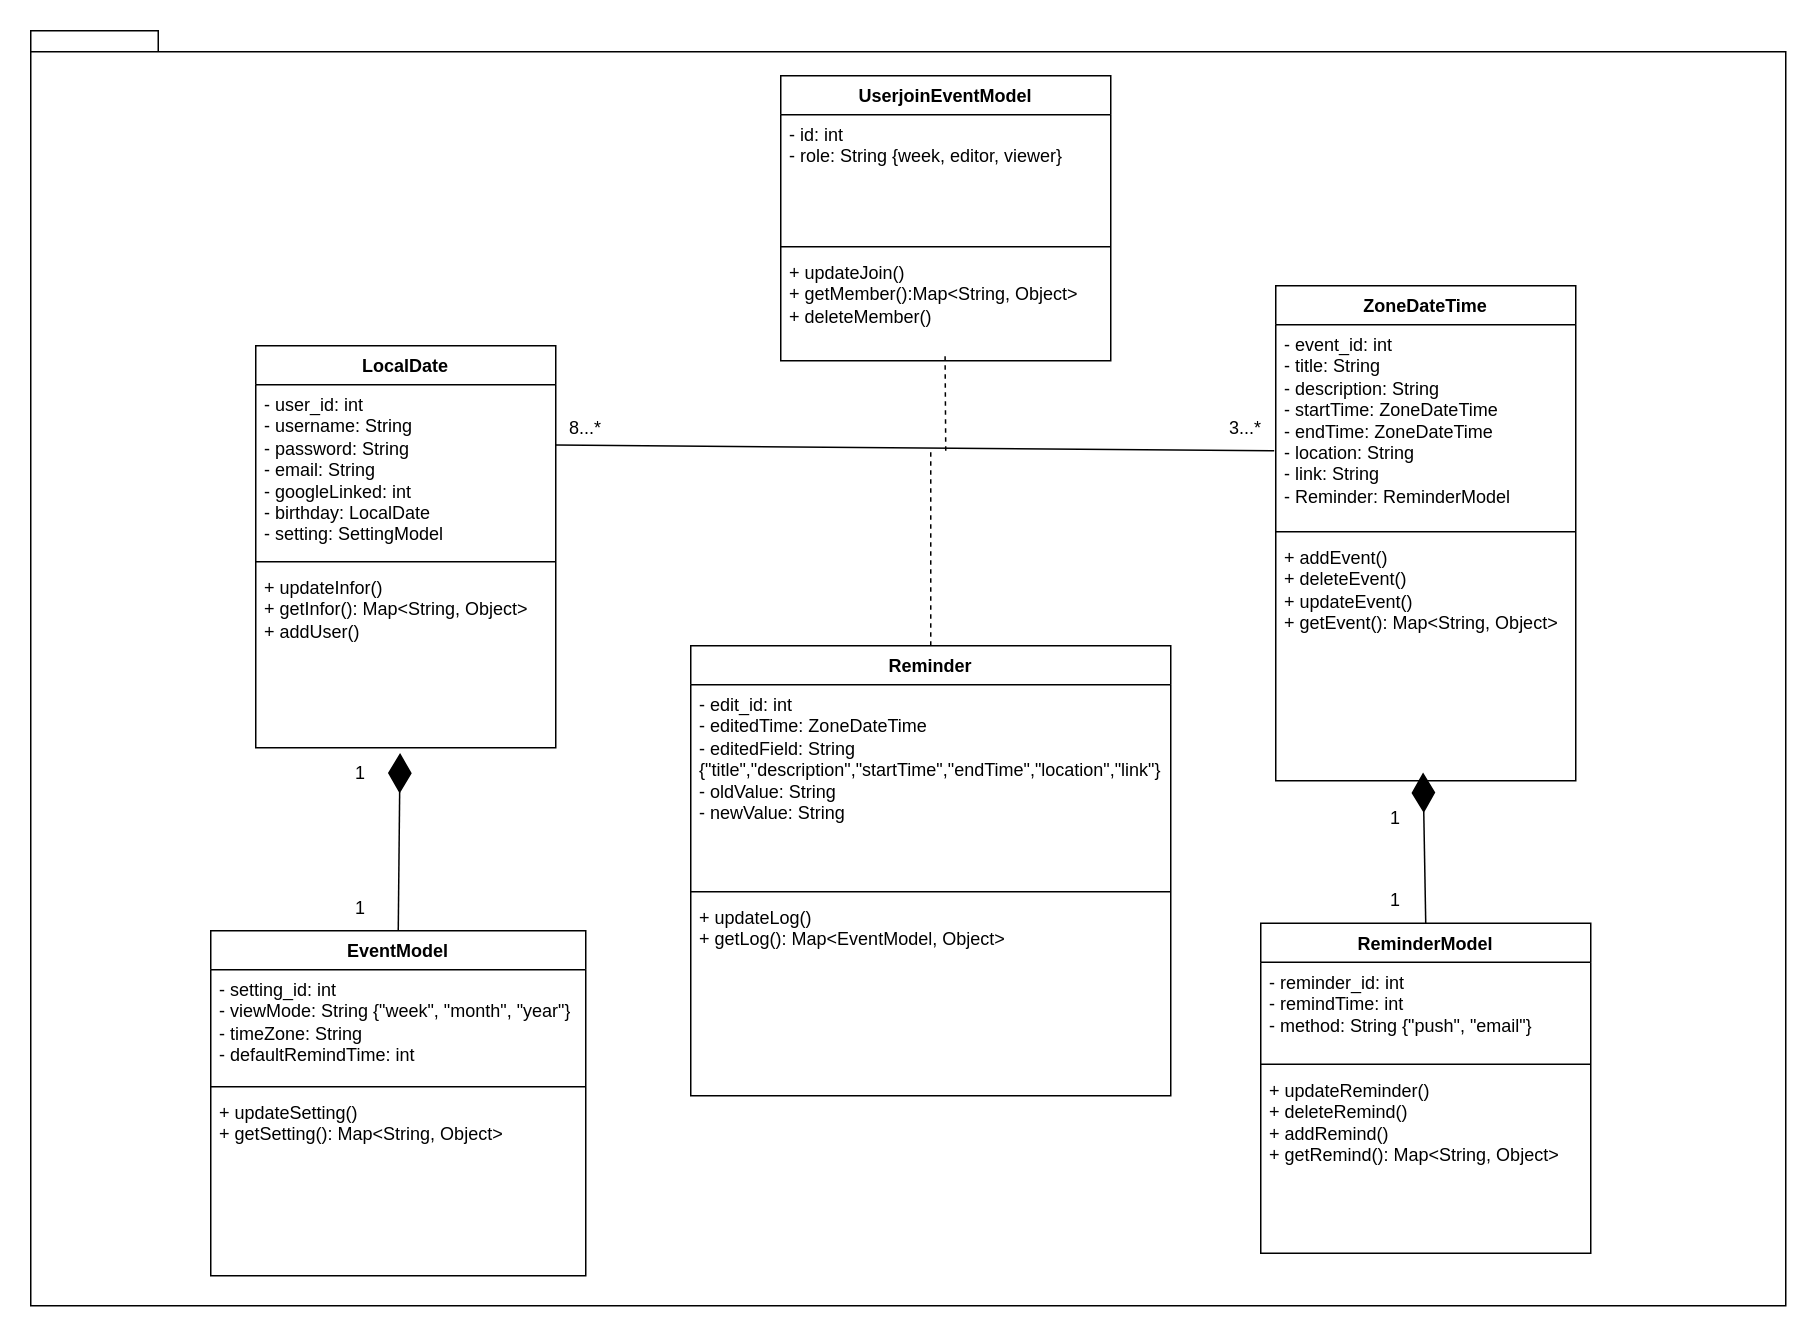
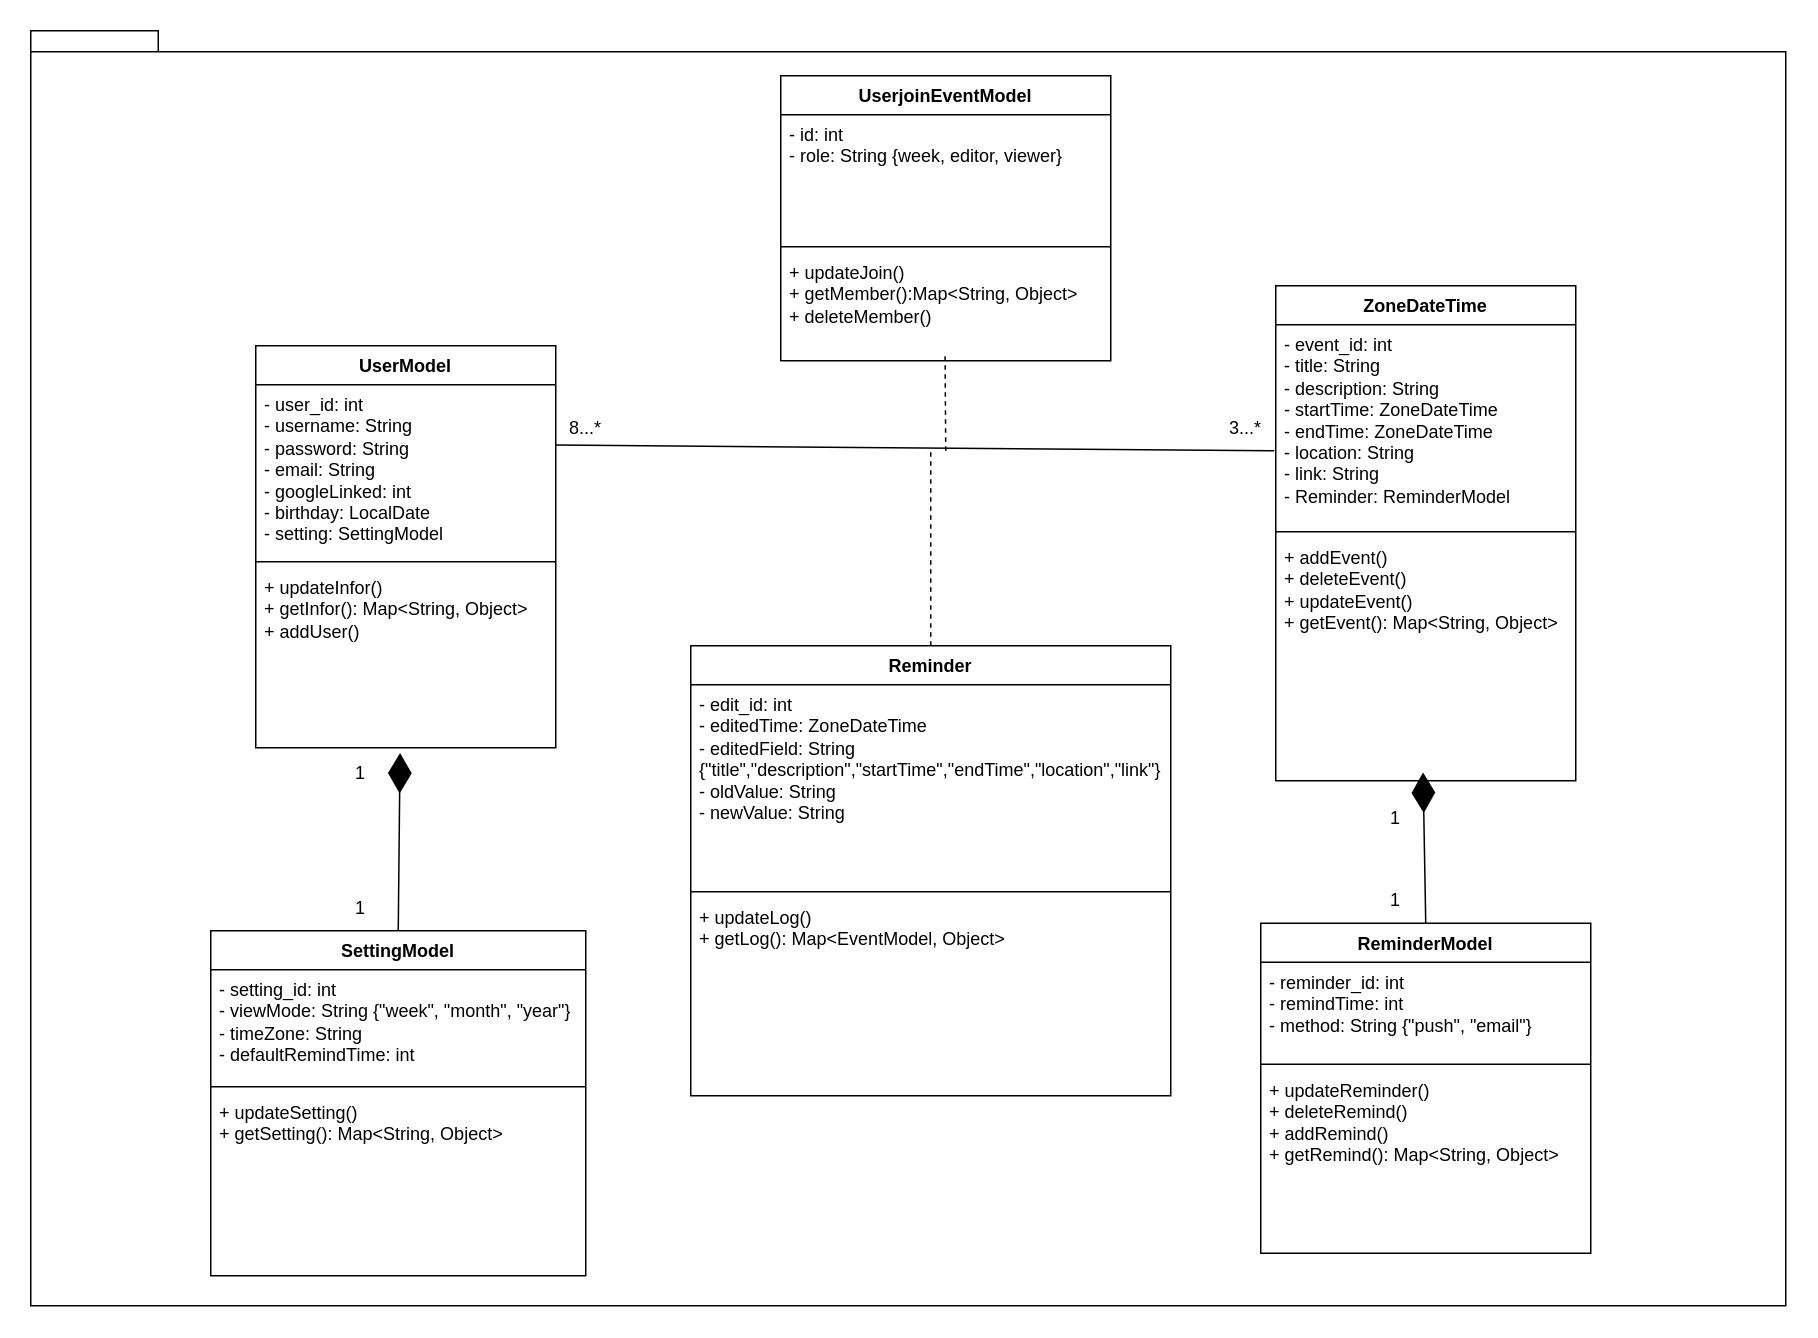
node "LocalDate": label "LocalDate" -> "UserModel"
node "EventModel": label "EventModel" -> "SettingModel"
